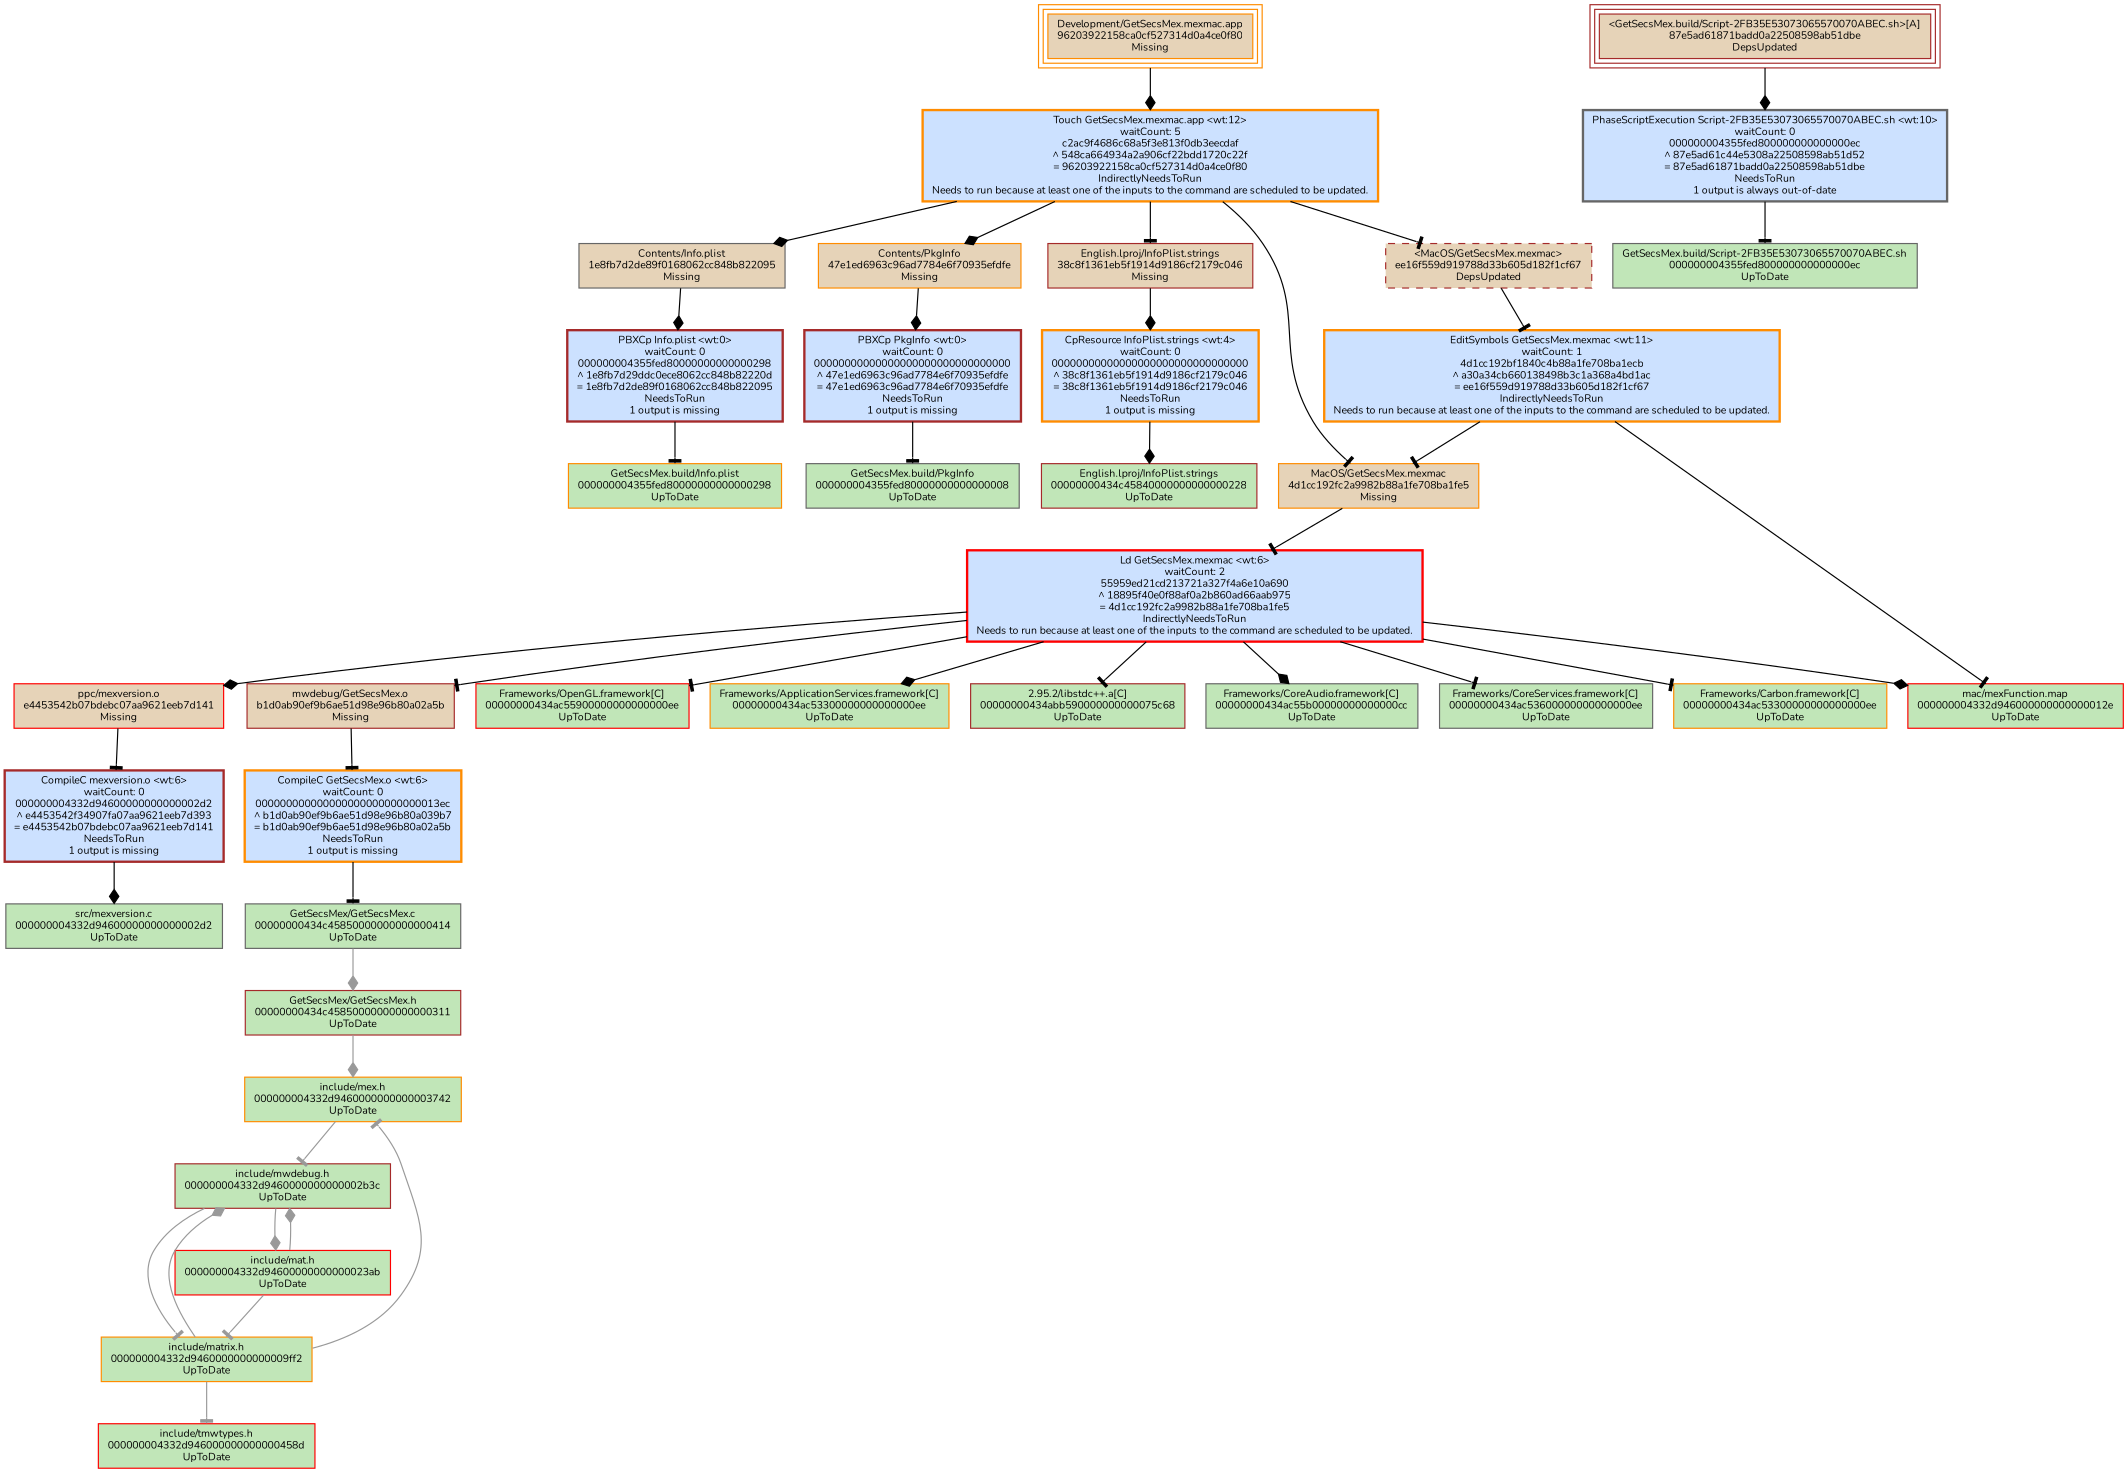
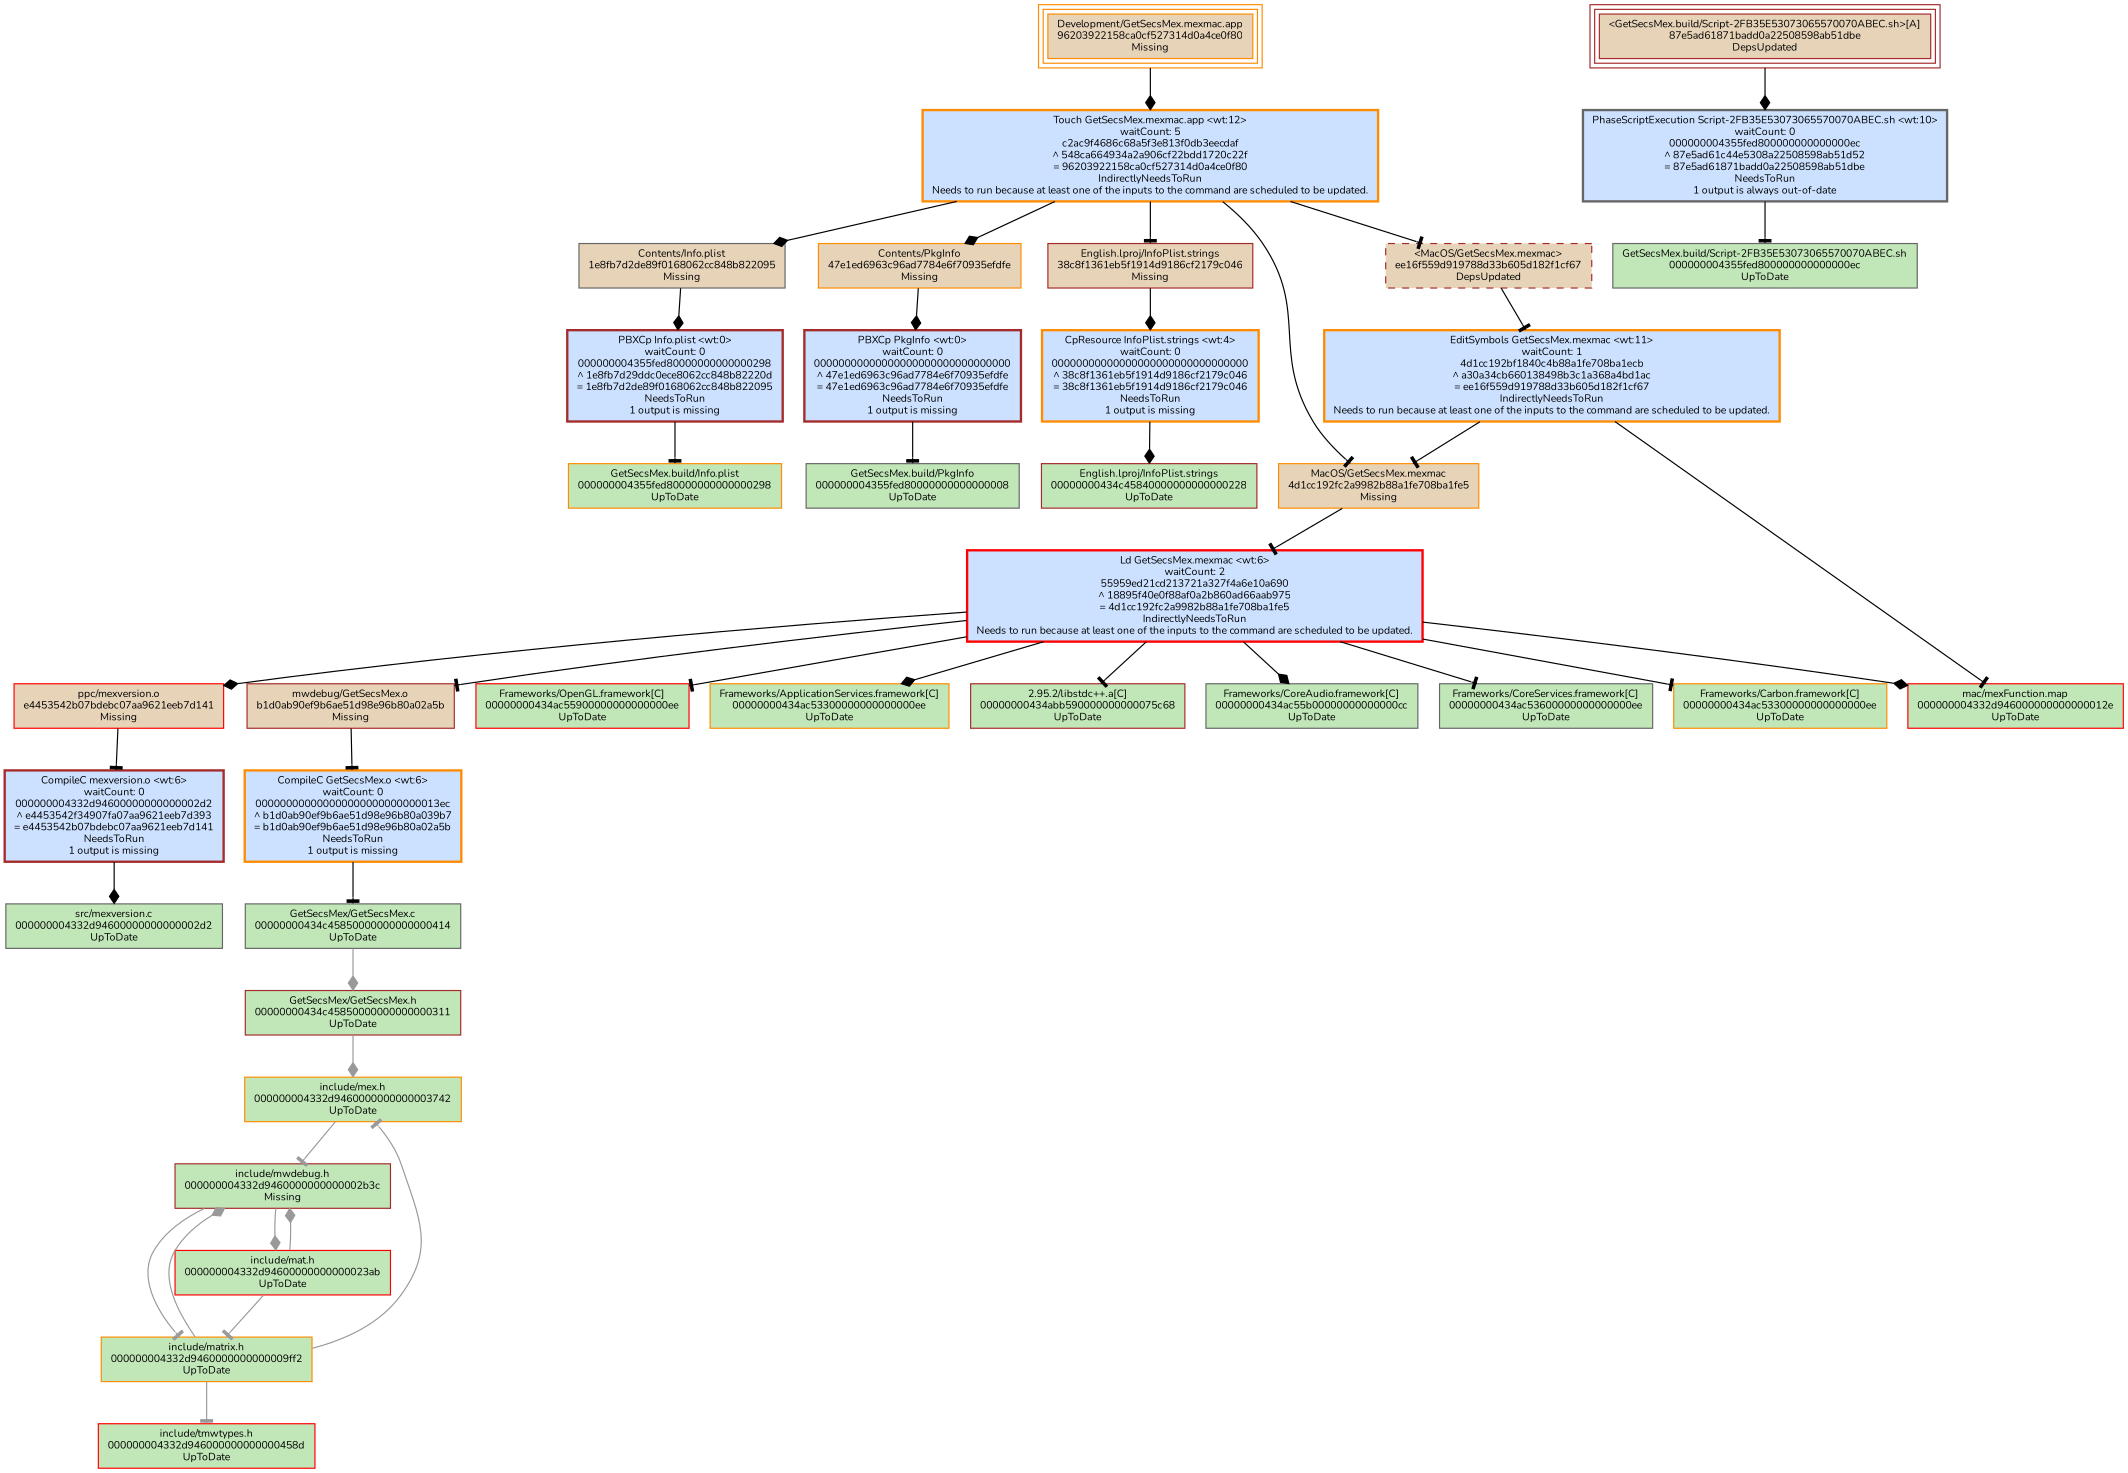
node "include/mwdebug.h 000000004332d9460000000000002b3c UpToDate": label "include/mwdebug.h 000000004332d9460000000000002b3c UpToDate" -> "include/mwdebug.h 000000004332d9460000000000002b3c Missing"
